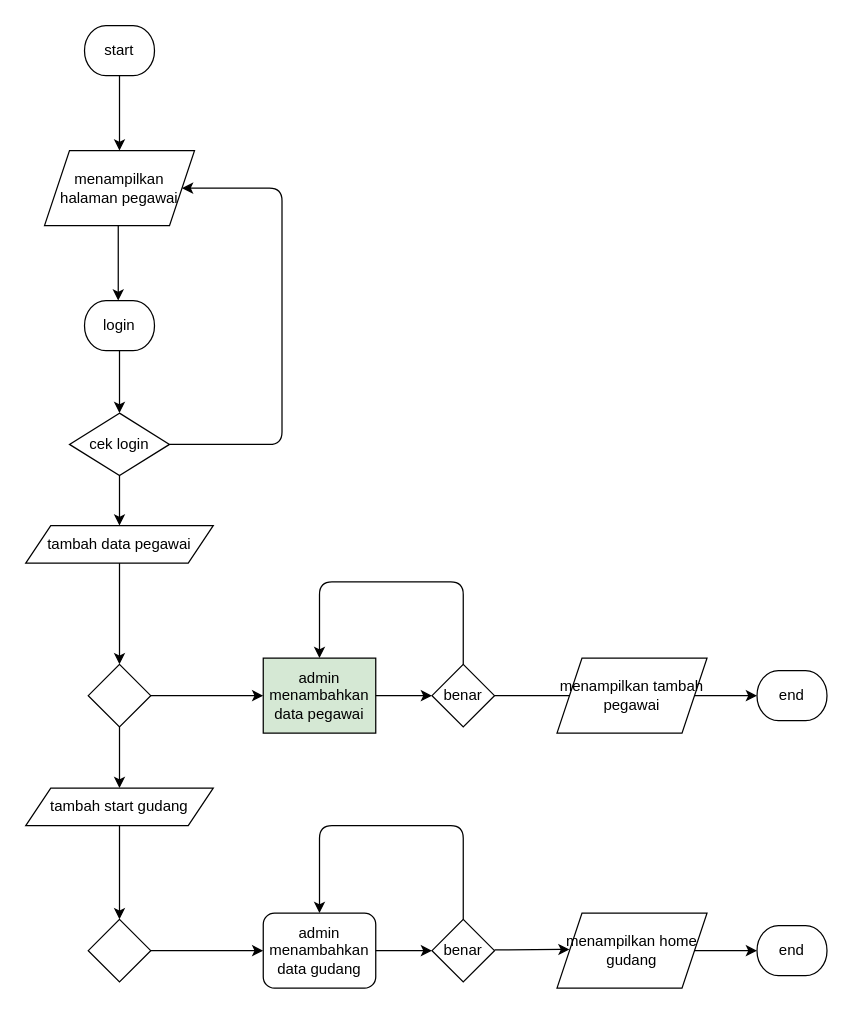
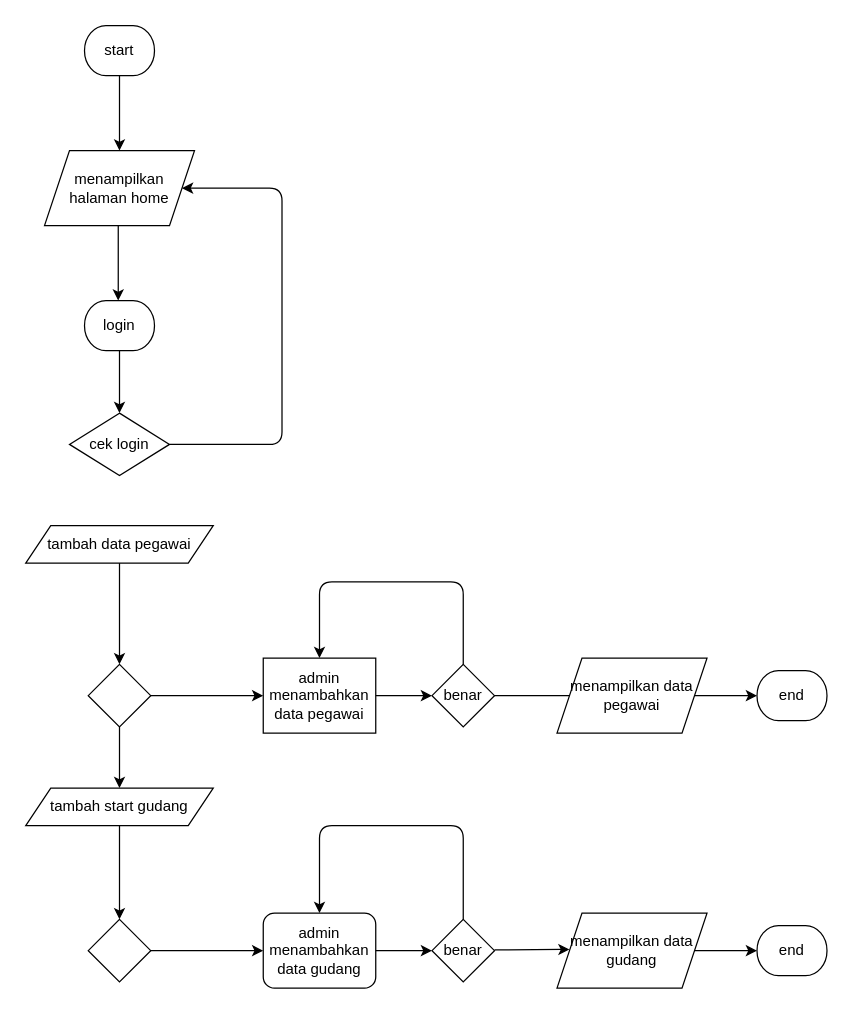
node "menampilkan halaman pegawai": label "menampilkan halaman pegawai" -> "menampilkan halaman home"
edge "cek login" -> "tambah data pegawai": removed
node "admin menambahkan data pegawai": fillcolor #d5e8d4 -> #ffffff
node "menampilkan tambah pegawai": label "menampilkan tambah pegawai" -> "menampilkan data pegawai"
node "menampilkan home gudang": label "menampilkan home gudang" -> "menampilkan data gudang"
